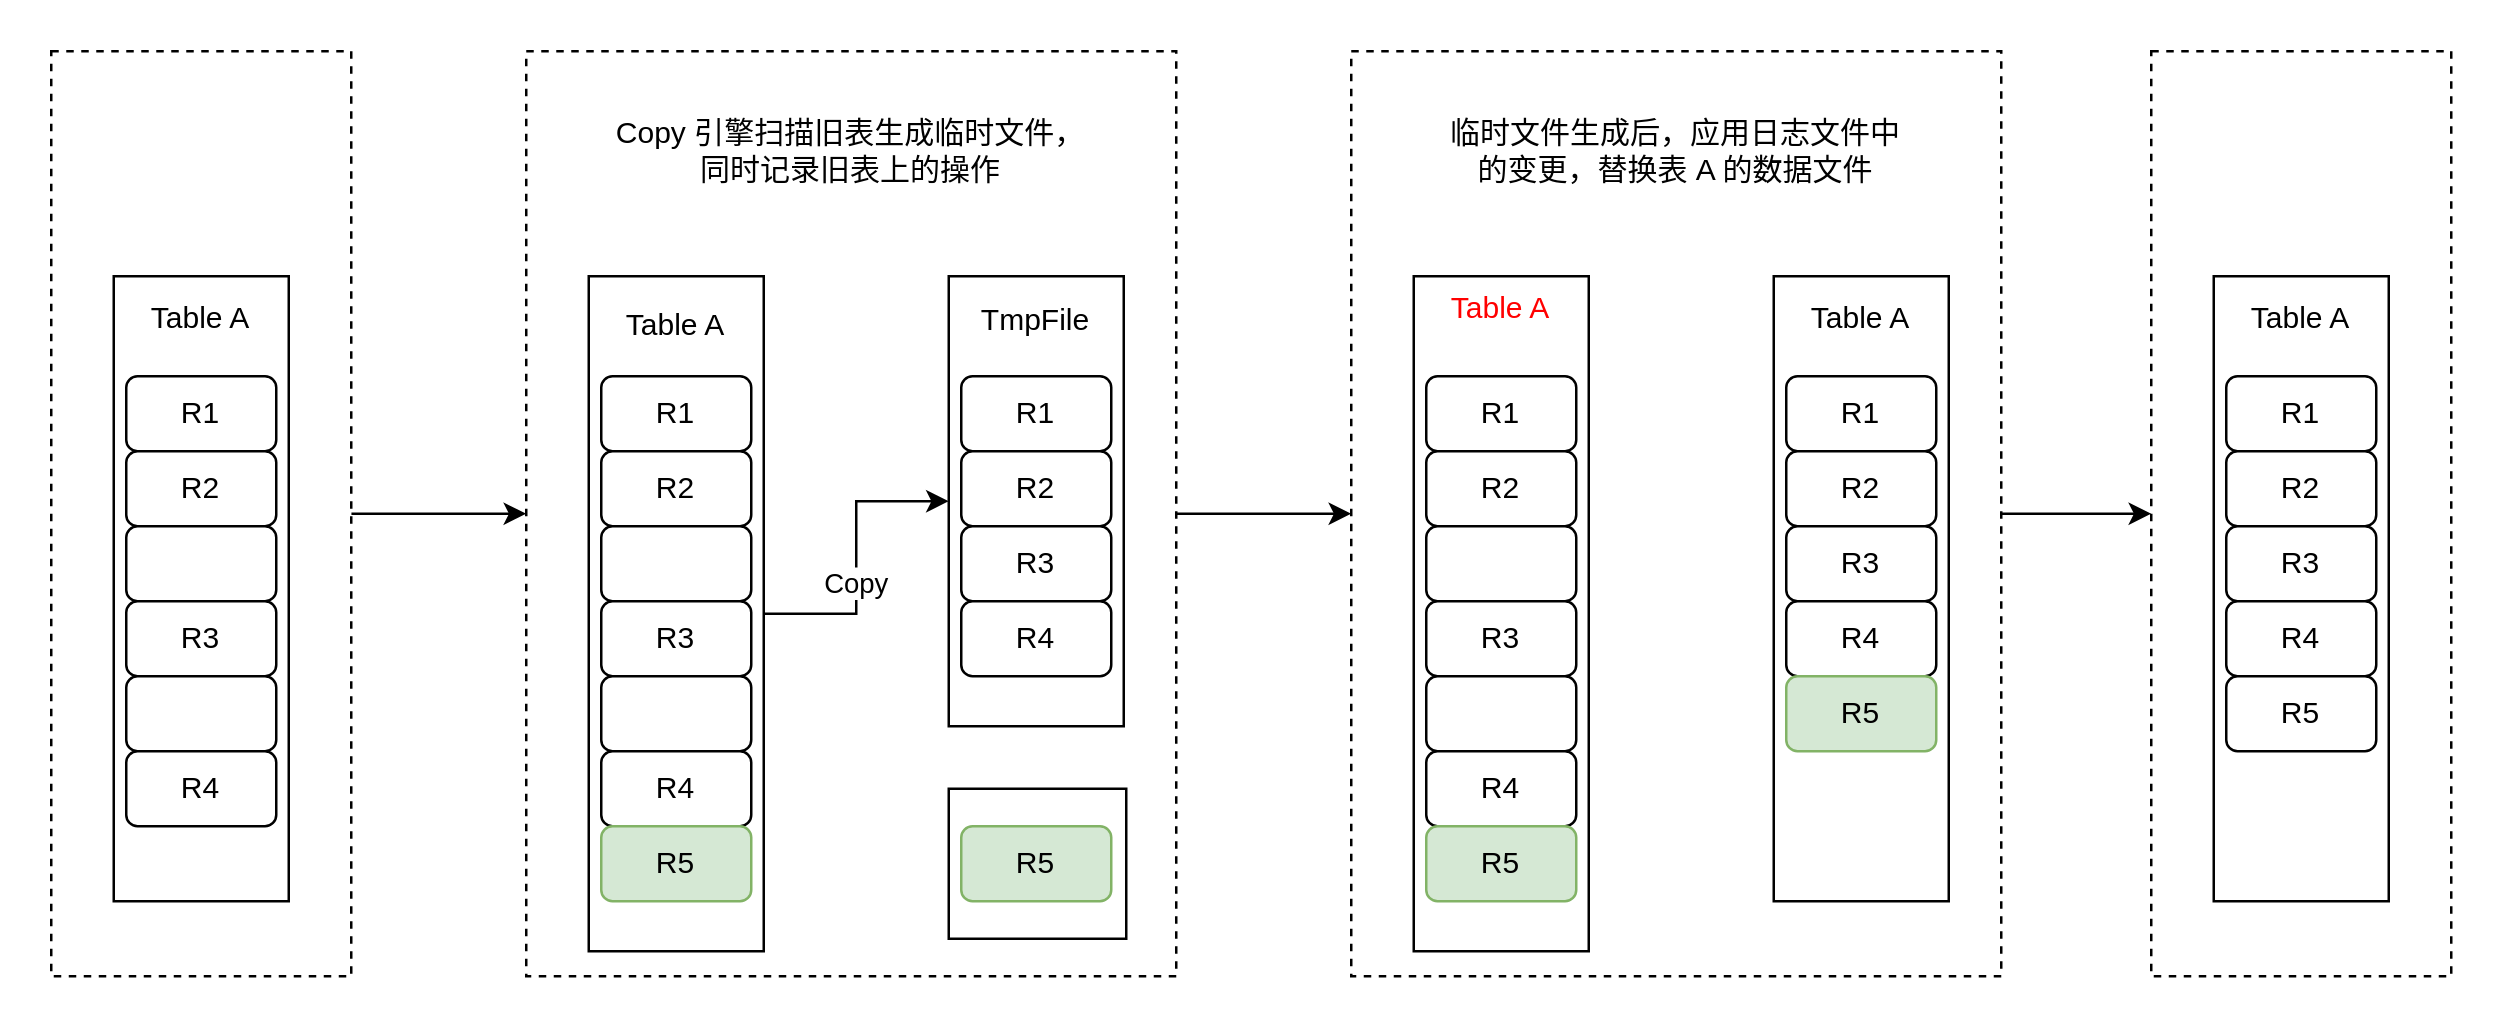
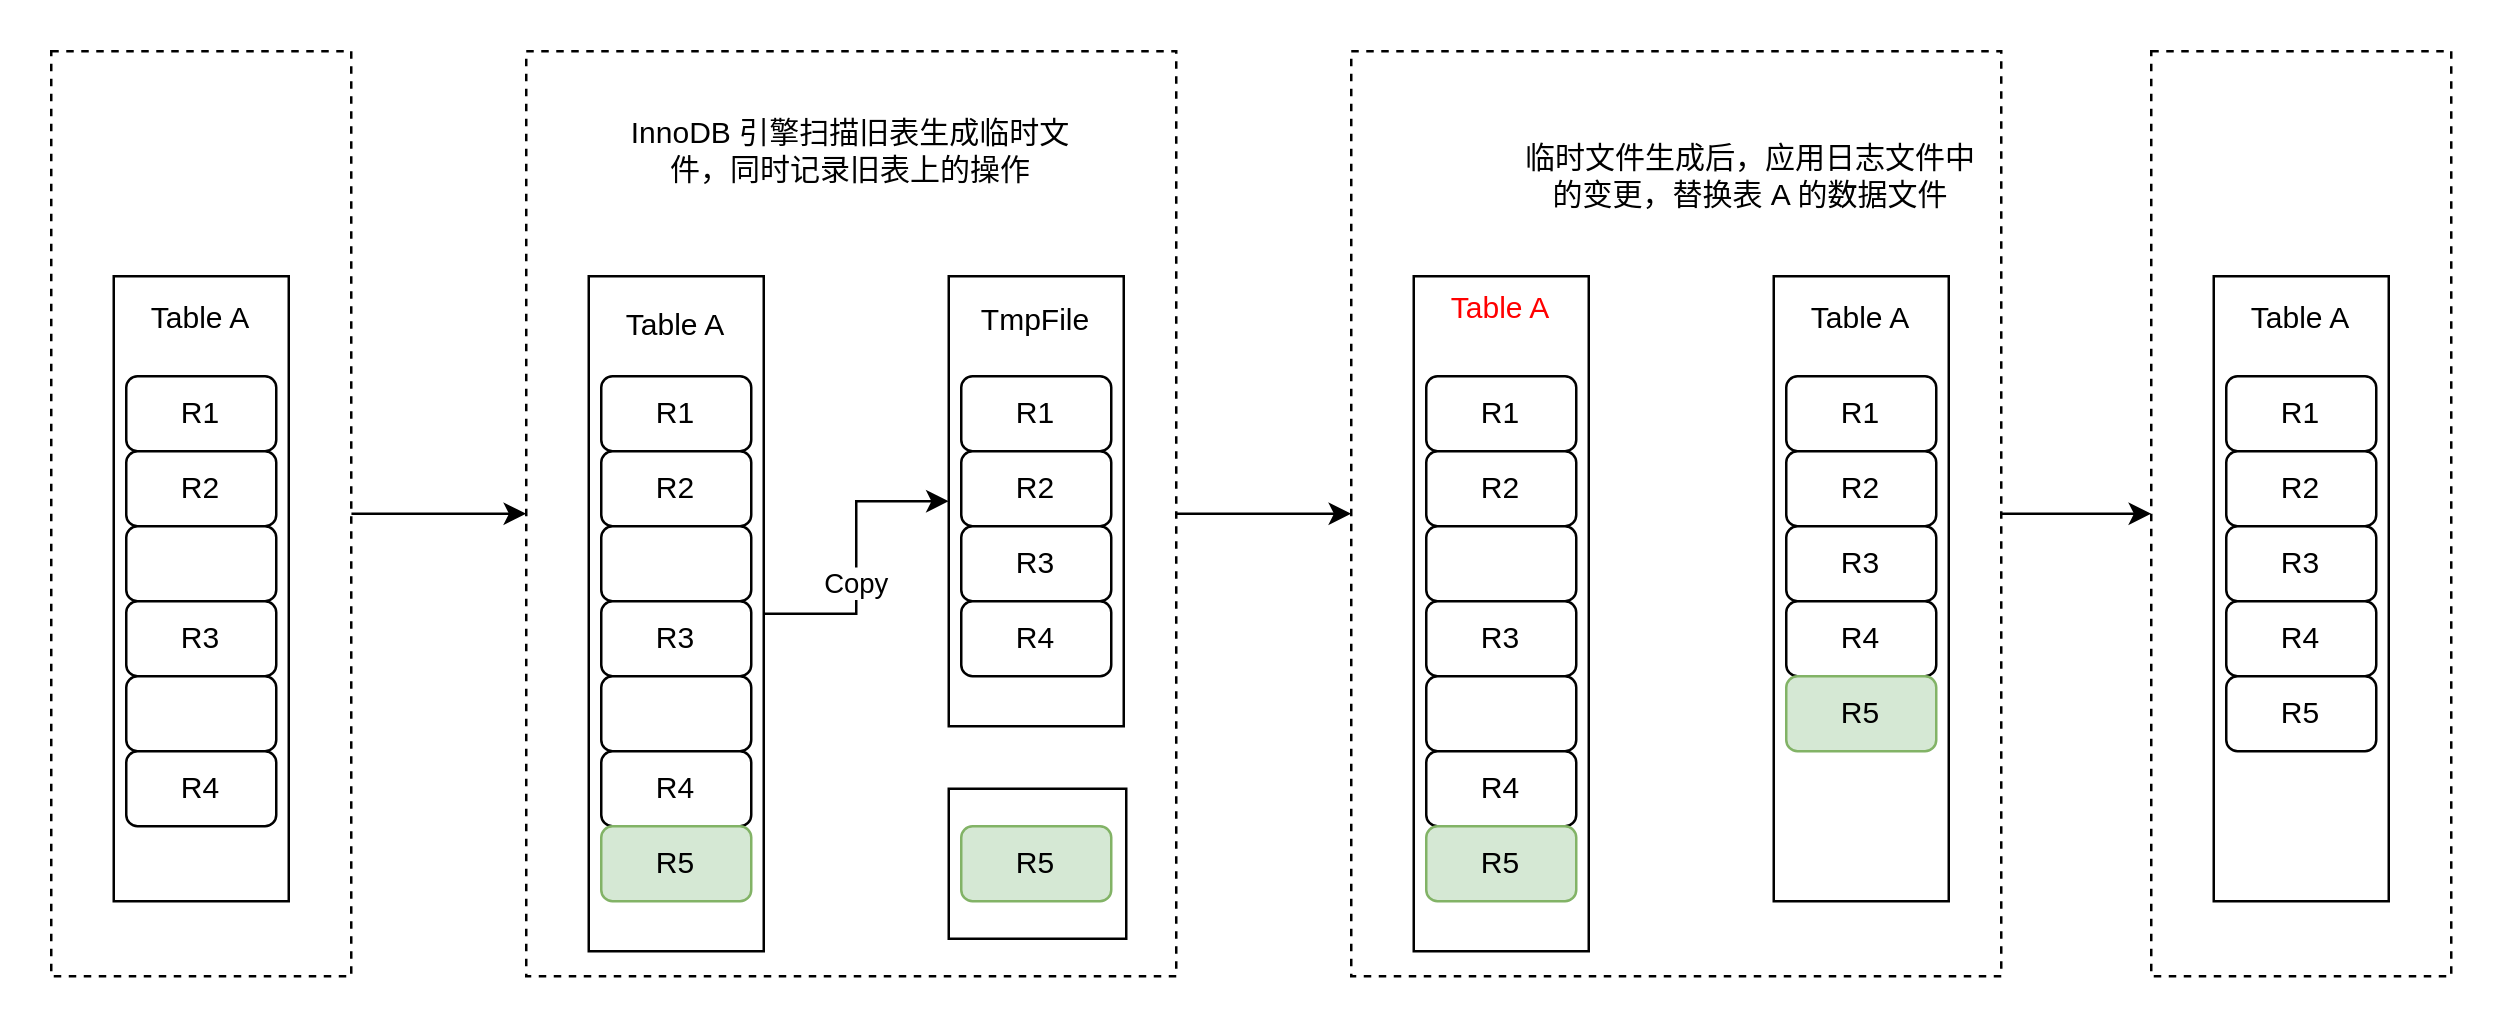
node "Copy 引擎扫描旧表生成临时文件，同时记录旧表上的操作": label "Copy 引擎扫描旧表生成临时文件，同时记录旧表上的操作" -> "InnoDB 引擎扫描旧表生成临时文件，同时记录旧表上的操作"
node "临时文件生成后，应用日志文件中的变更，替换表 A 的数据文件": moved (1676, 151) -> (1751, 176)
